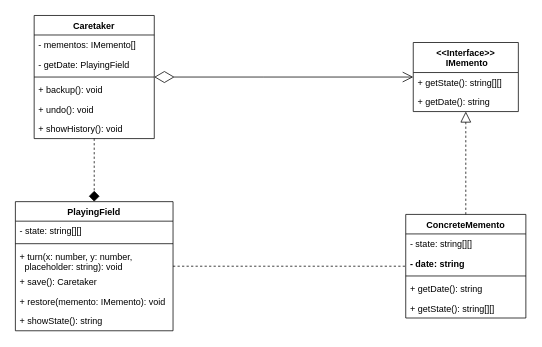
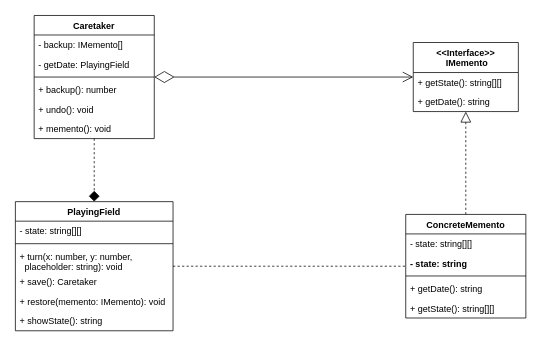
node "- mementos: IMemento[]": label "- mementos: IMemento[]" -> "- backup: IMemento[]"
node "+ backup(): void": label "+ backup(): void" -> "+ backup(): number"
node "+ showHistory(): void": label "+ showHistory(): void" -> "+ memento(): void"
node "- date: string": label "- date: string" -> "- state: string"
